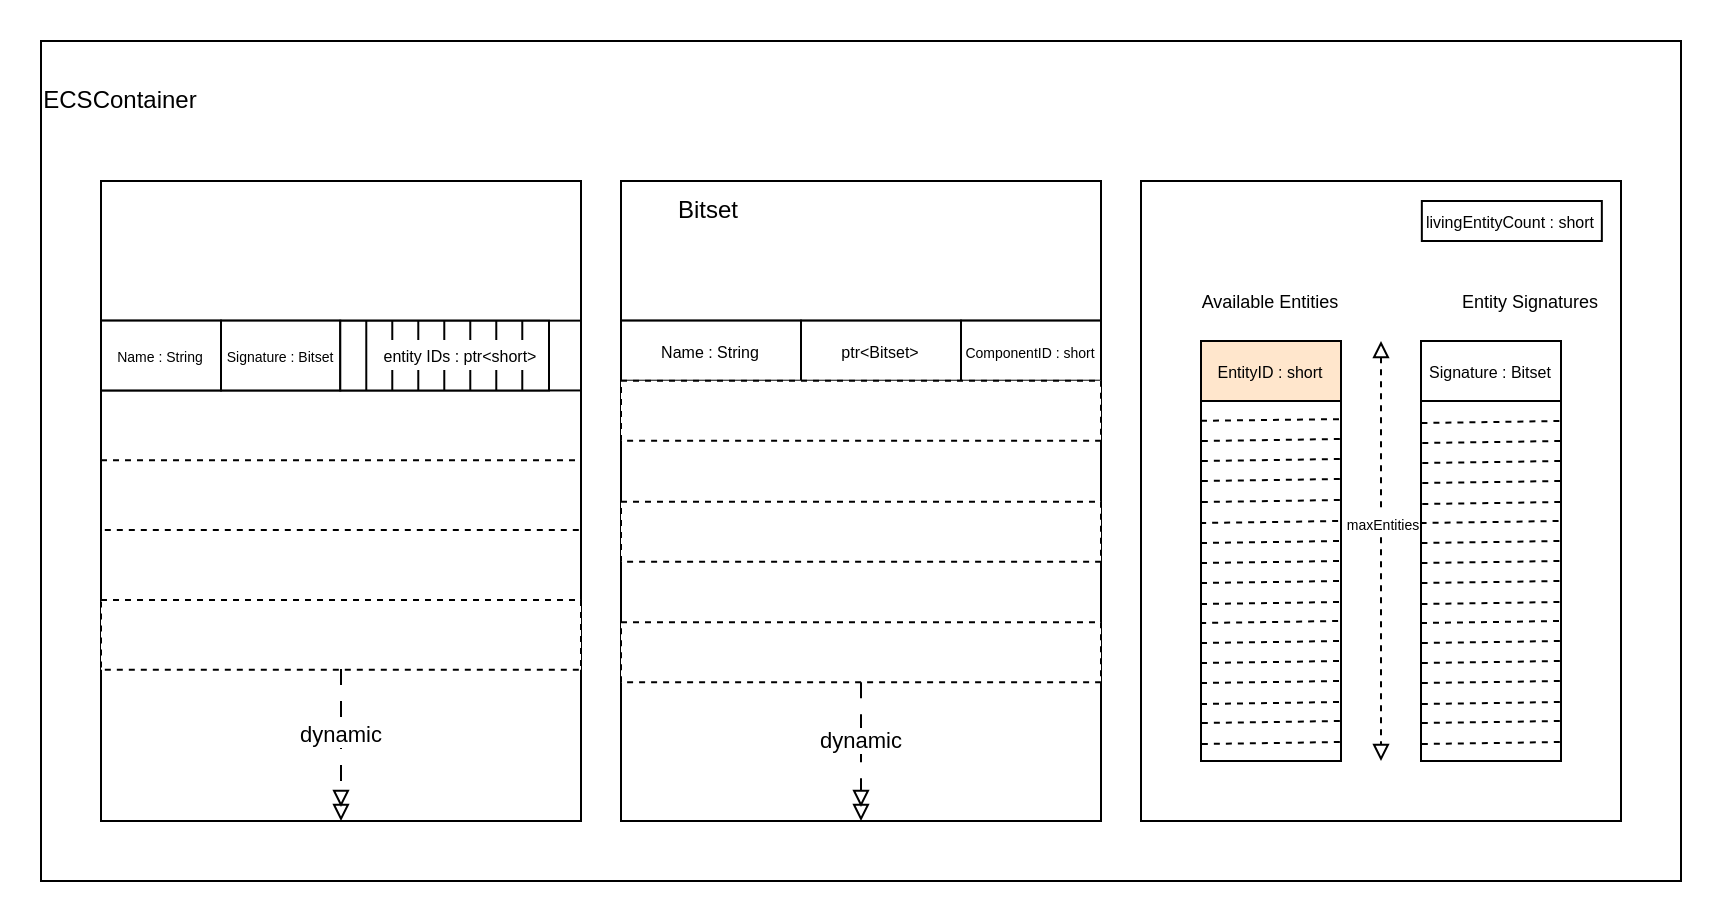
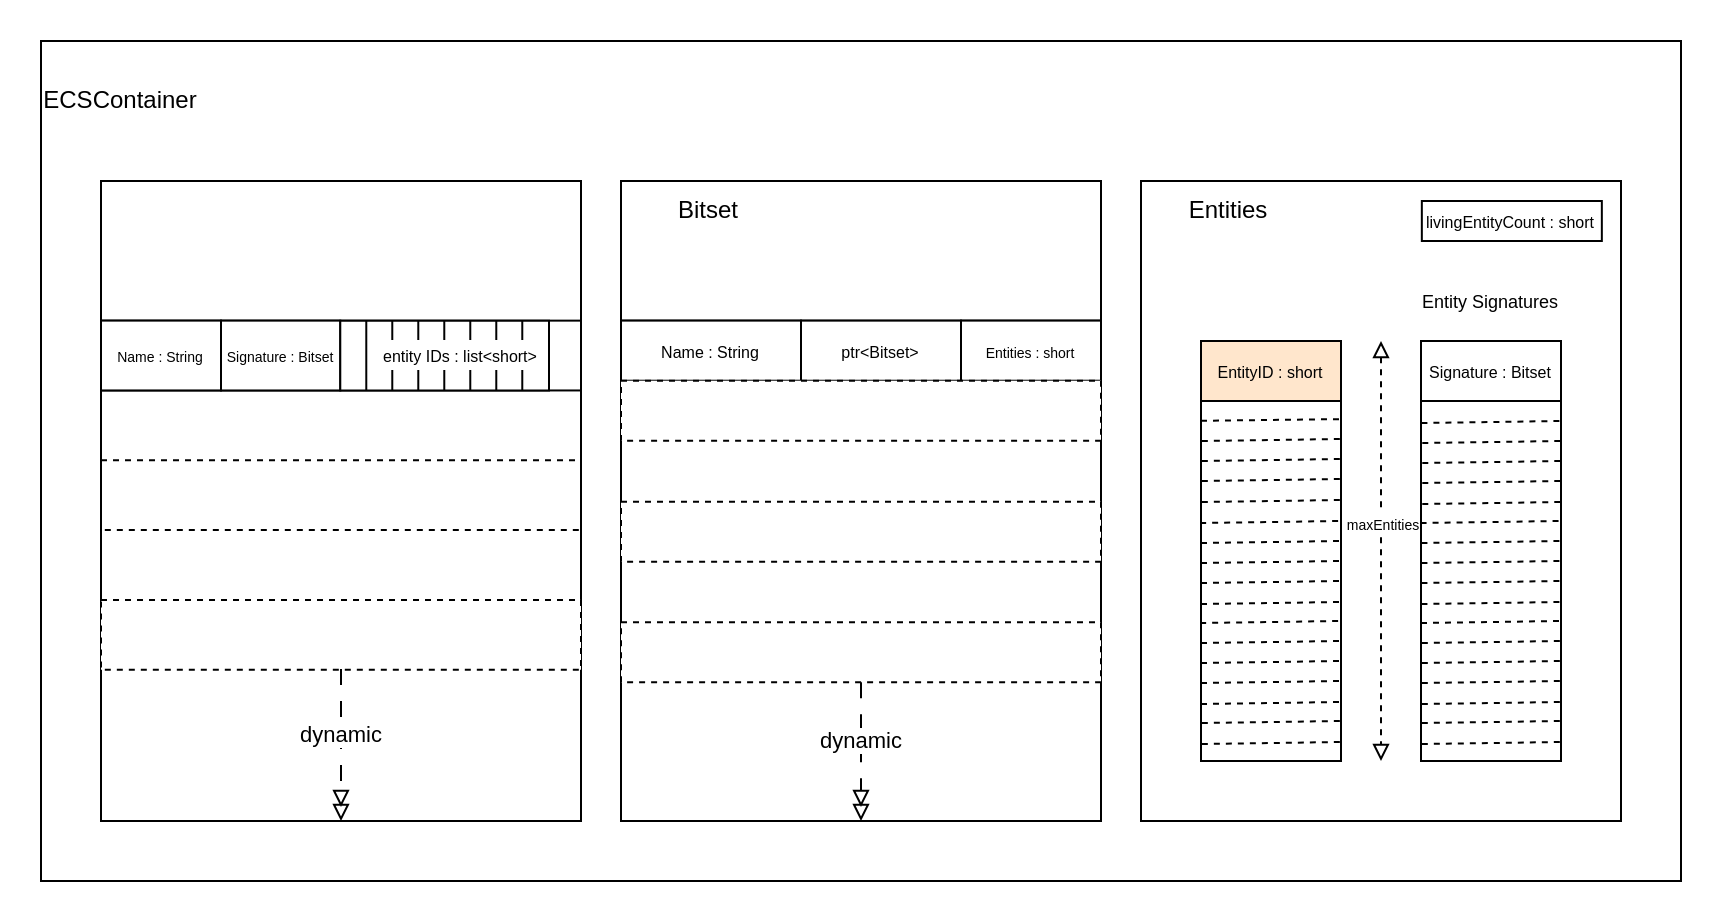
node "Entities": added
node "Available Entities": removed
node "Entity Signatures": moved (1532, 301) -> (1492, 301)
node "ComponentID : short": label "ComponentID : short" -> "Entities : short"
node "entity IDs : ptr<short>": label "entity IDs : ptr<short>" -> "entity IDs : list<short>"
